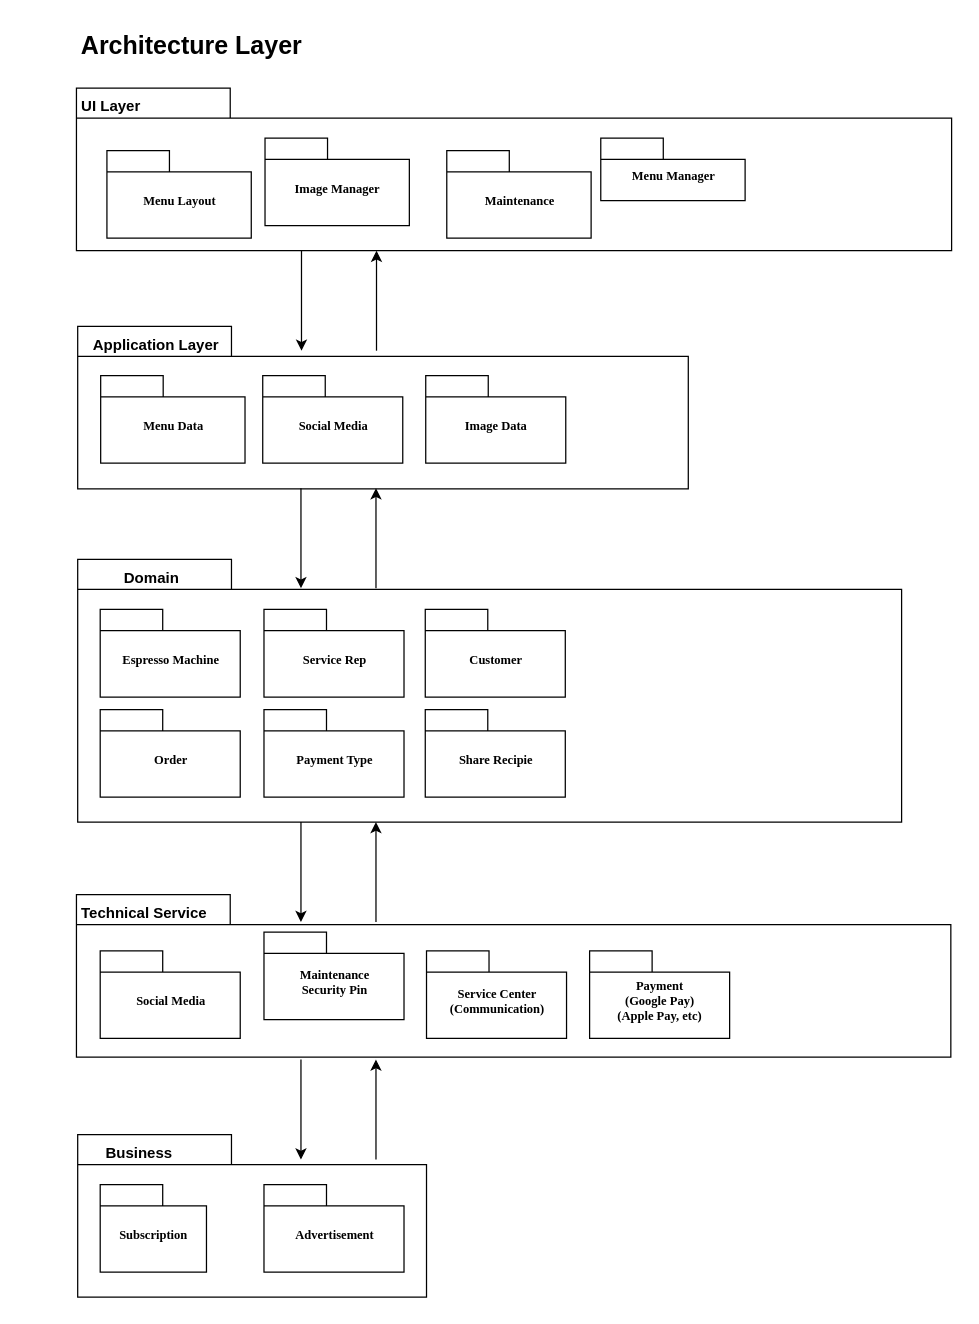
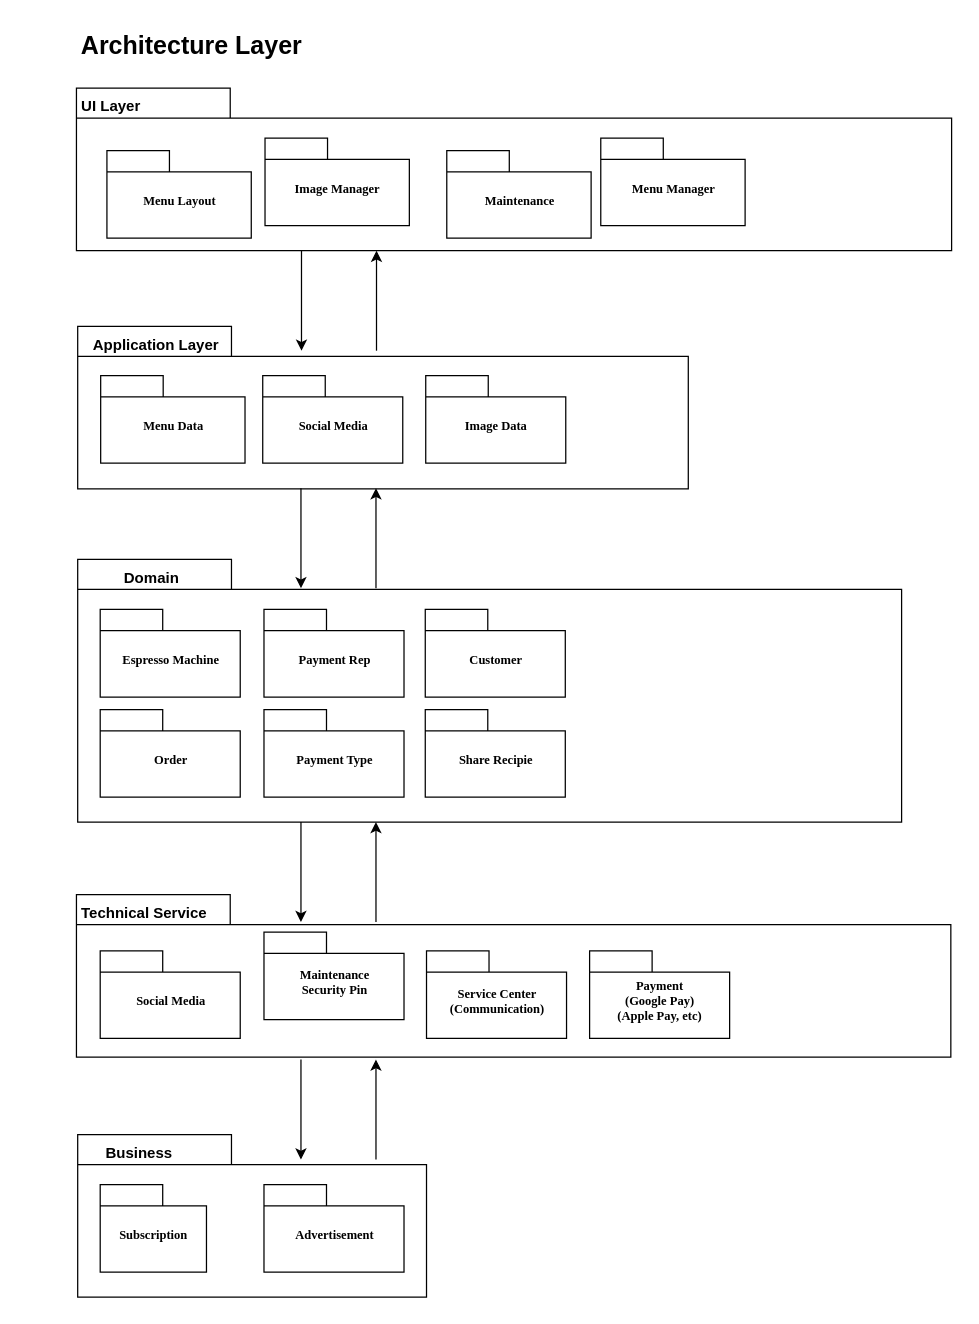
node "Menu Manager": size 144x63 -> 144x88
node "Service Rep": label "Service Rep" -> "Payment Rep"
